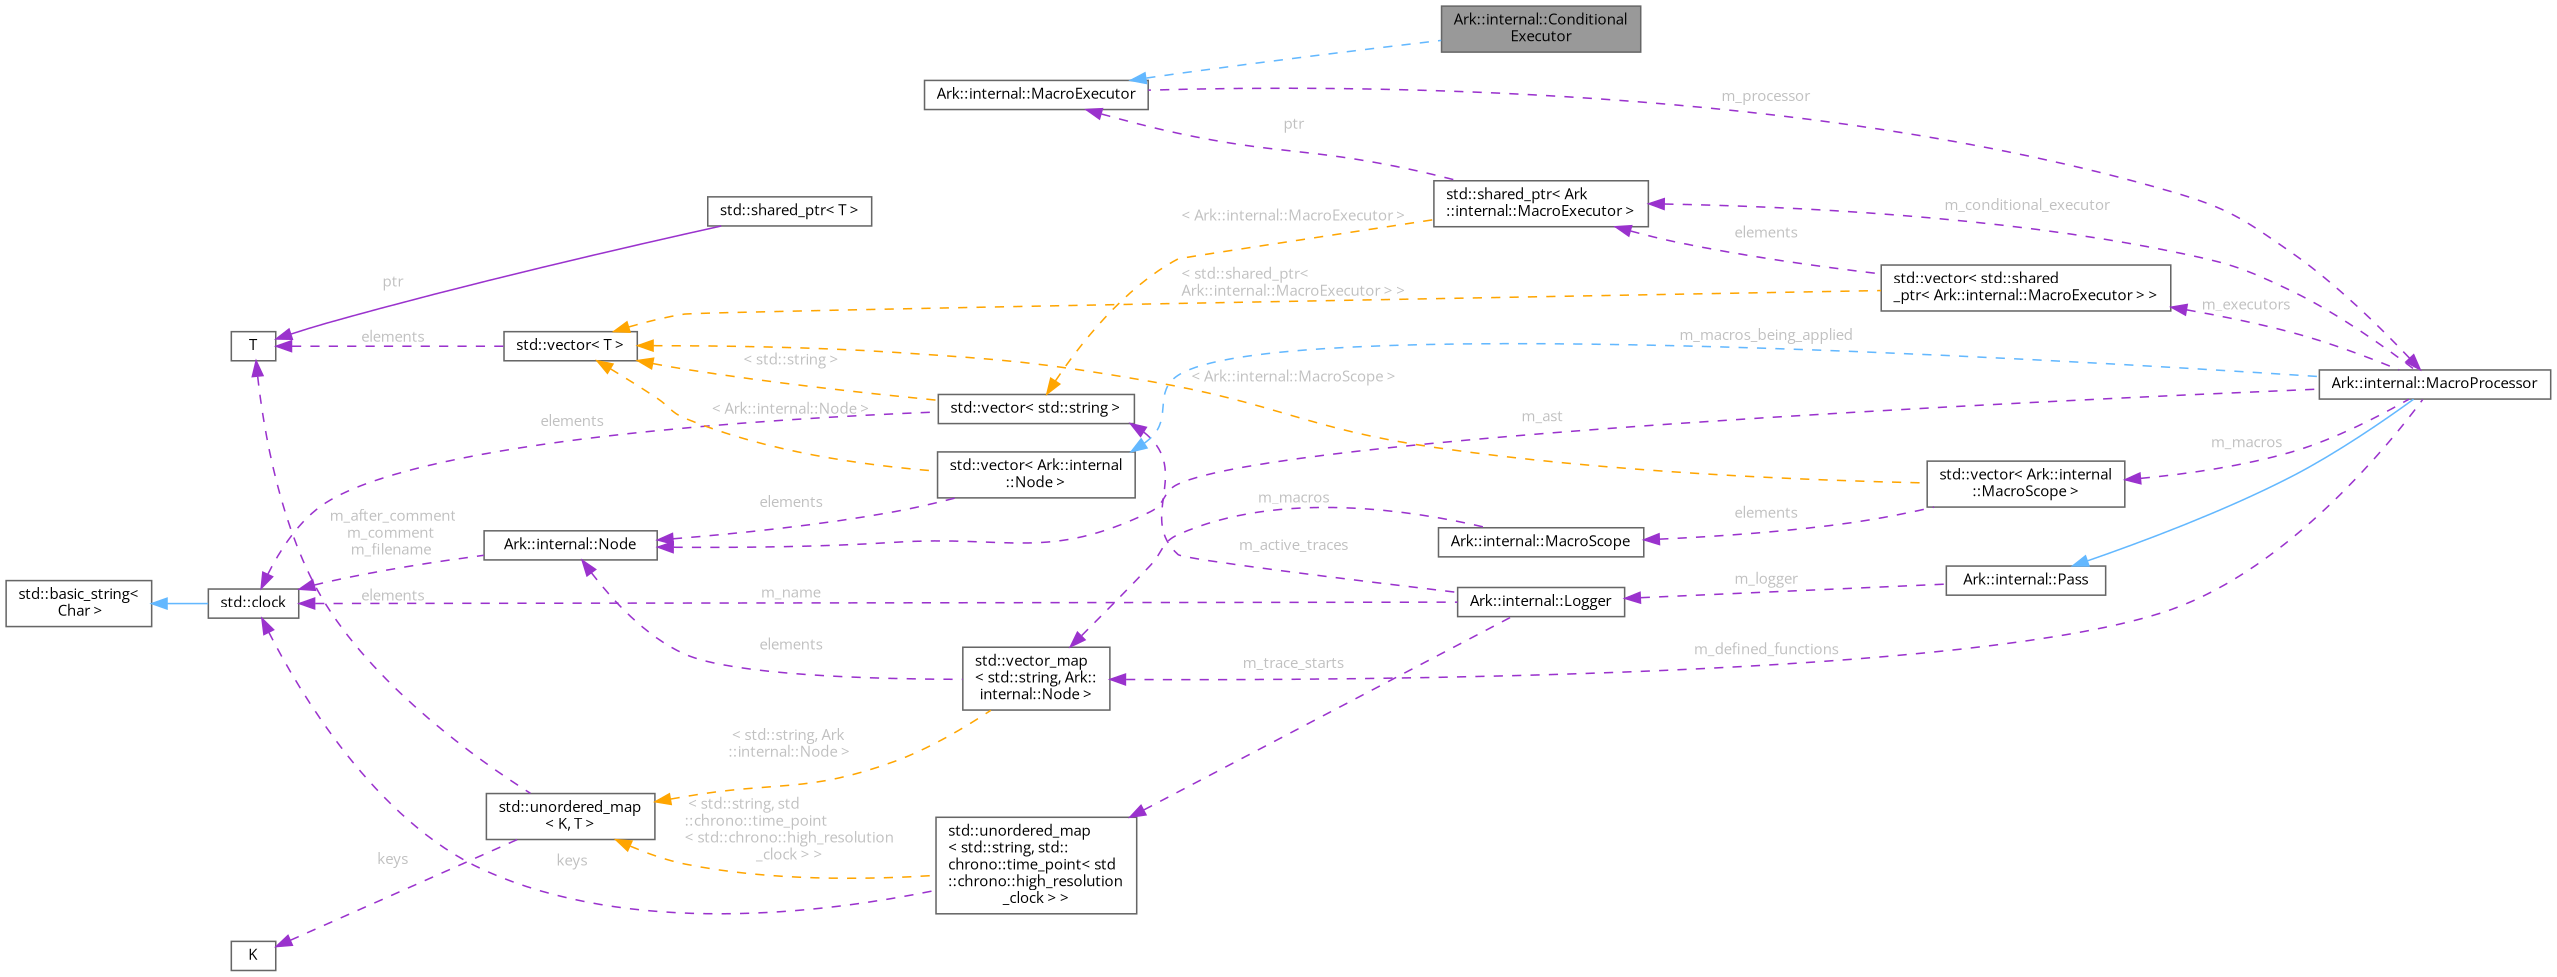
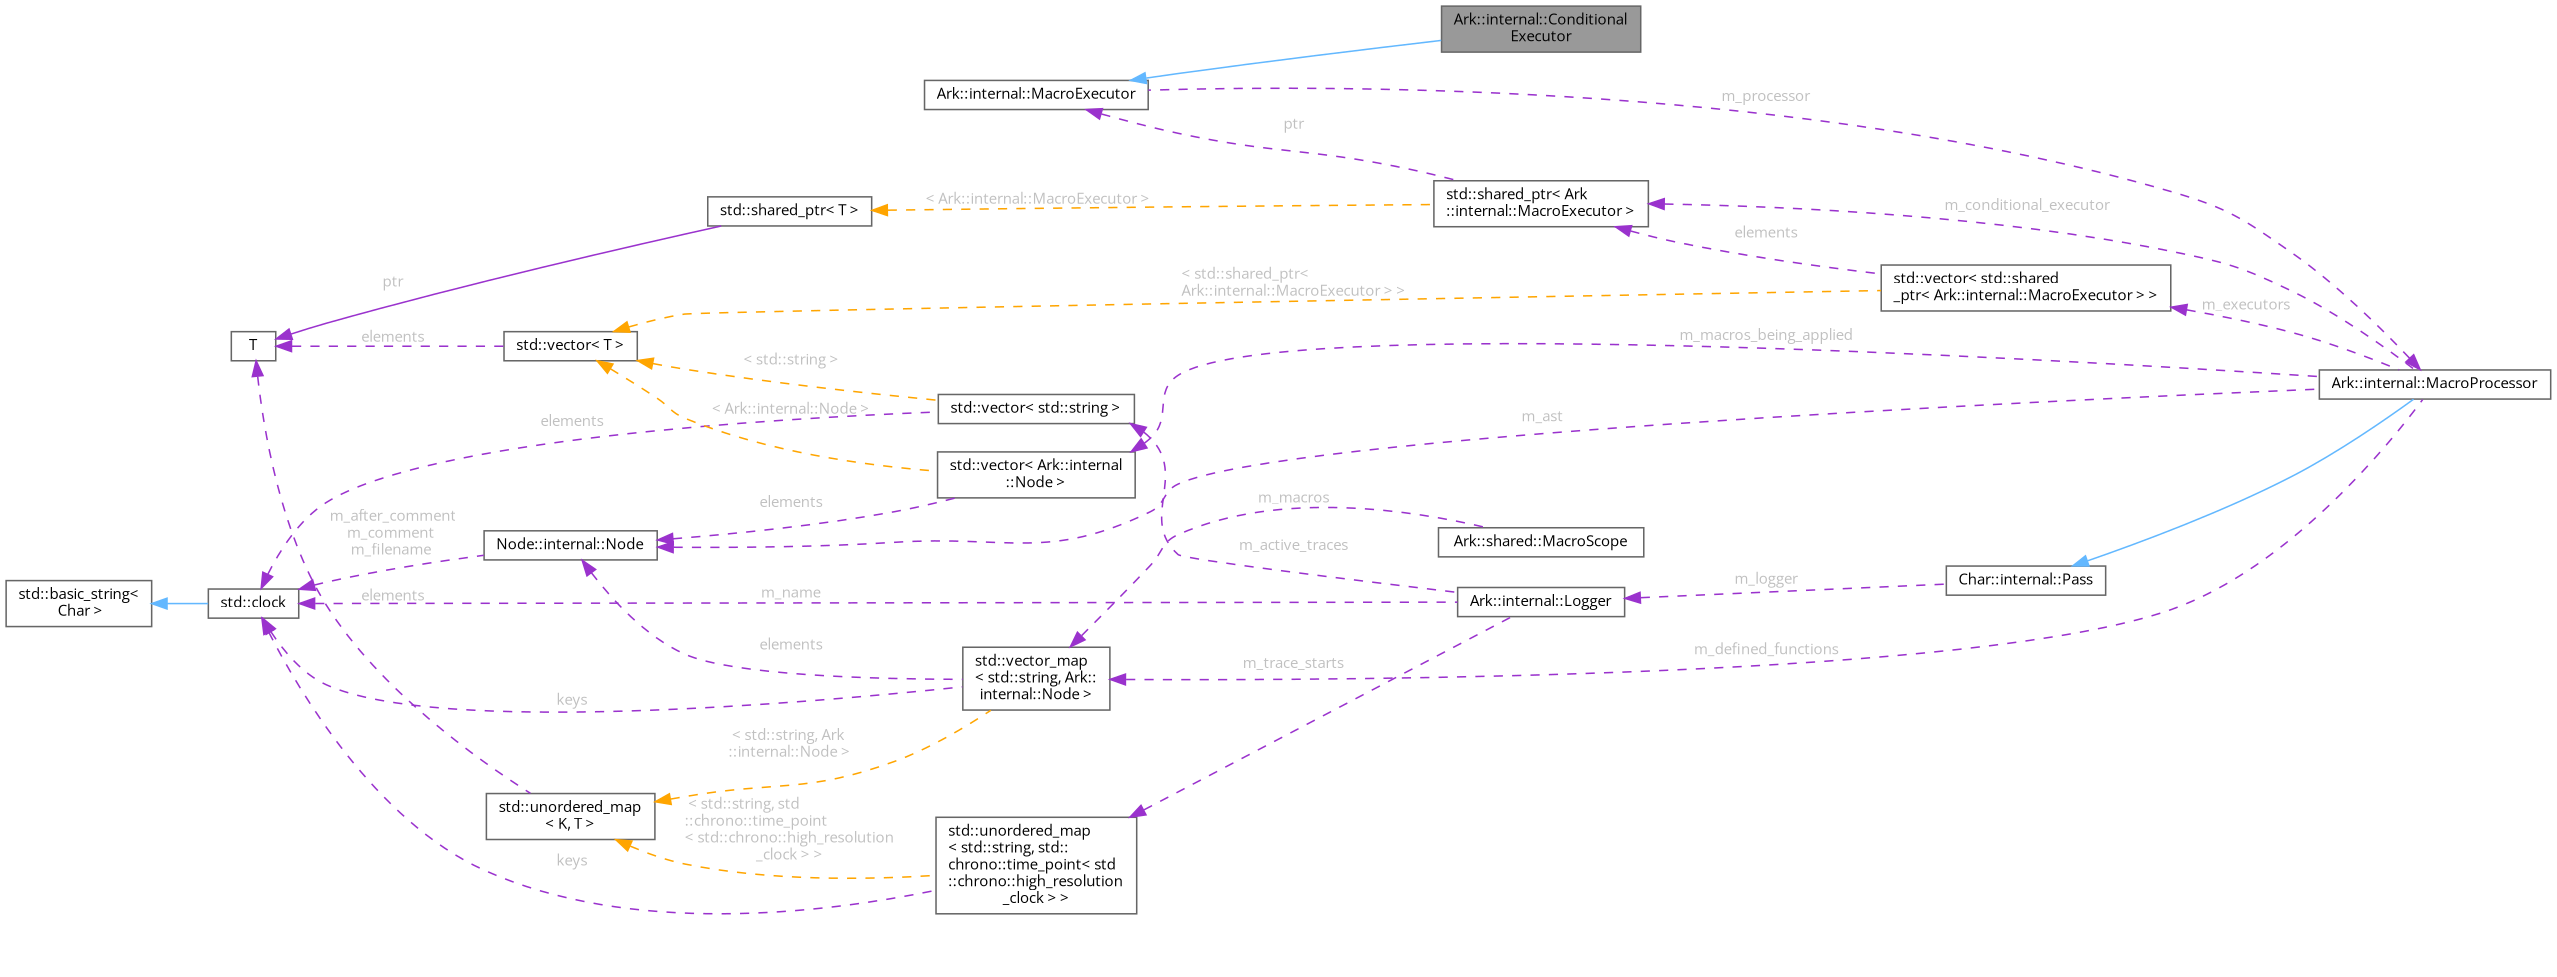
edge "Ark::internal::Conditional Executor" -> "Ark::internal::MacroExecutor": style dashed -> solid
edge "std::shared_ptr< Ark ::internal::MacroExecutor >" -> "std::vector< std::string >": now "std::shared_ptr< Ark ::internal::MacroExecutor >" -> "std::shared_ptr< T >"
edge "Ark::internal::MacroProcessor" -> "std::vector< Ark::internal ::Node >": color steelblue1 -> darkorchid3
node "std::vector< Ark::internal ::MacroScope >": removed
node "Ark::internal::MacroScope": label "Ark::internal::MacroScope" -> "Ark::shared::MacroScope"
node "Ark::internal::Node": label "Ark::internal::Node" -> "Node::internal::Node"
node "Ark::internal::Pass": label "Ark::internal::Pass" -> "Char::internal::Pass"
edge "std::vector_map < std::string, Ark:: internal::Node >" -> "std::clock": added, label "keys"
node "K": removed
